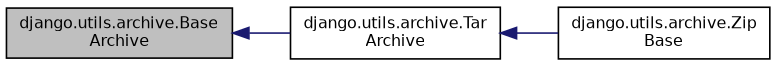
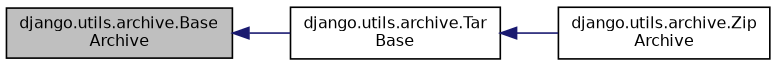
node "django.utils.archive.Tar Archive": label "django.utils.archive.Tar Archive" -> "django.utils.archive.Tar Base"
node "django.utils.archive.Zip Base": label "django.utils.archive.Zip Base" -> "django.utils.archive.Zip Archive"
